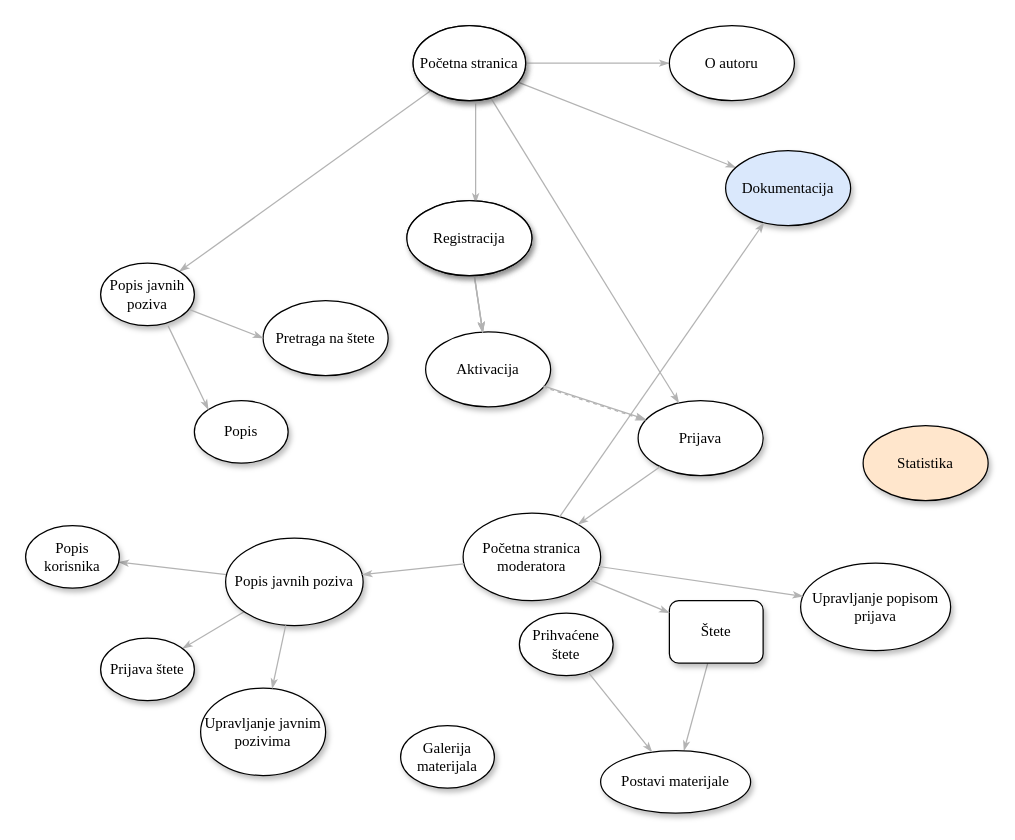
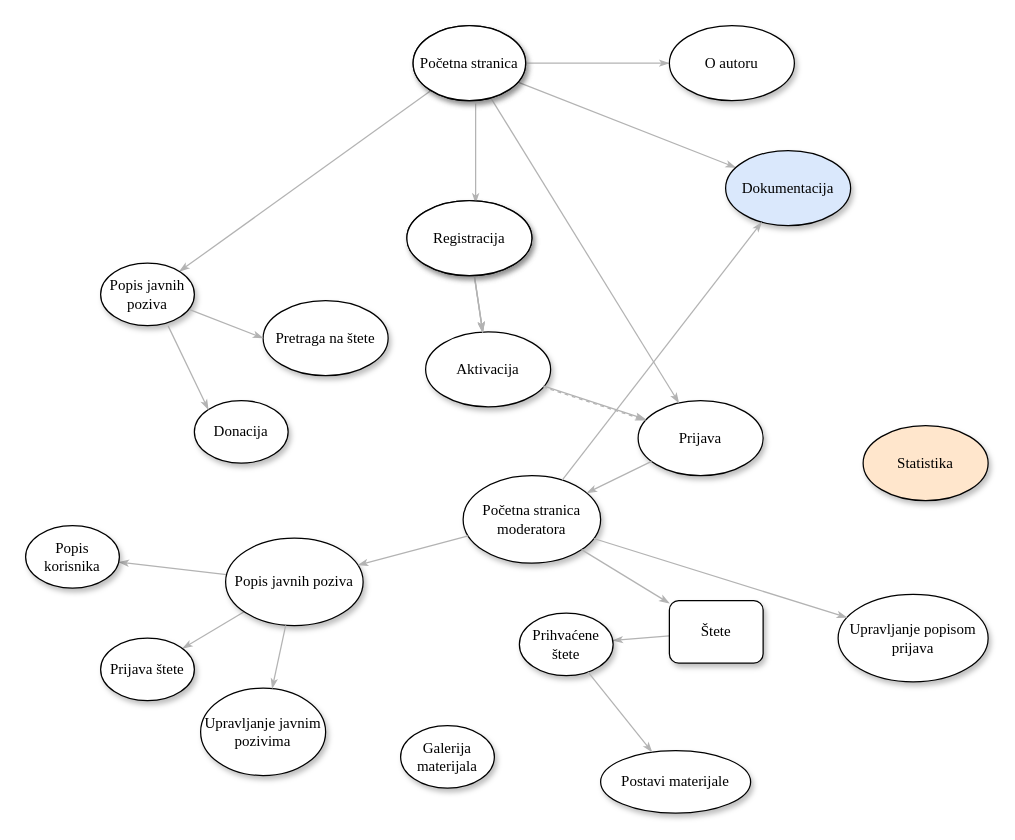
node "Popis": label "Popis" -> "Donacija"
node "Početna stranica moderatora": moved (532, 557) -> (532, 519)
node "Upravljanje popisom prijava": moved (876, 607) -> (913, 638)
edge "Štete" -> "Postavi materijale": now "Štete" -> "Prihvaćene štete"
